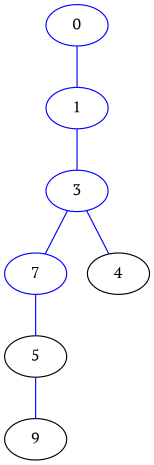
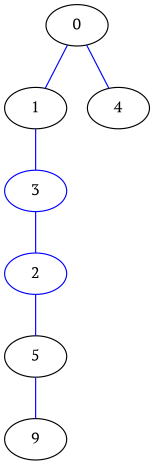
node "0": color blue -> black
node "1": color blue -> black
edge "3" -- "4": now "0" -- "4"
node "7": label "7" -> "2"
